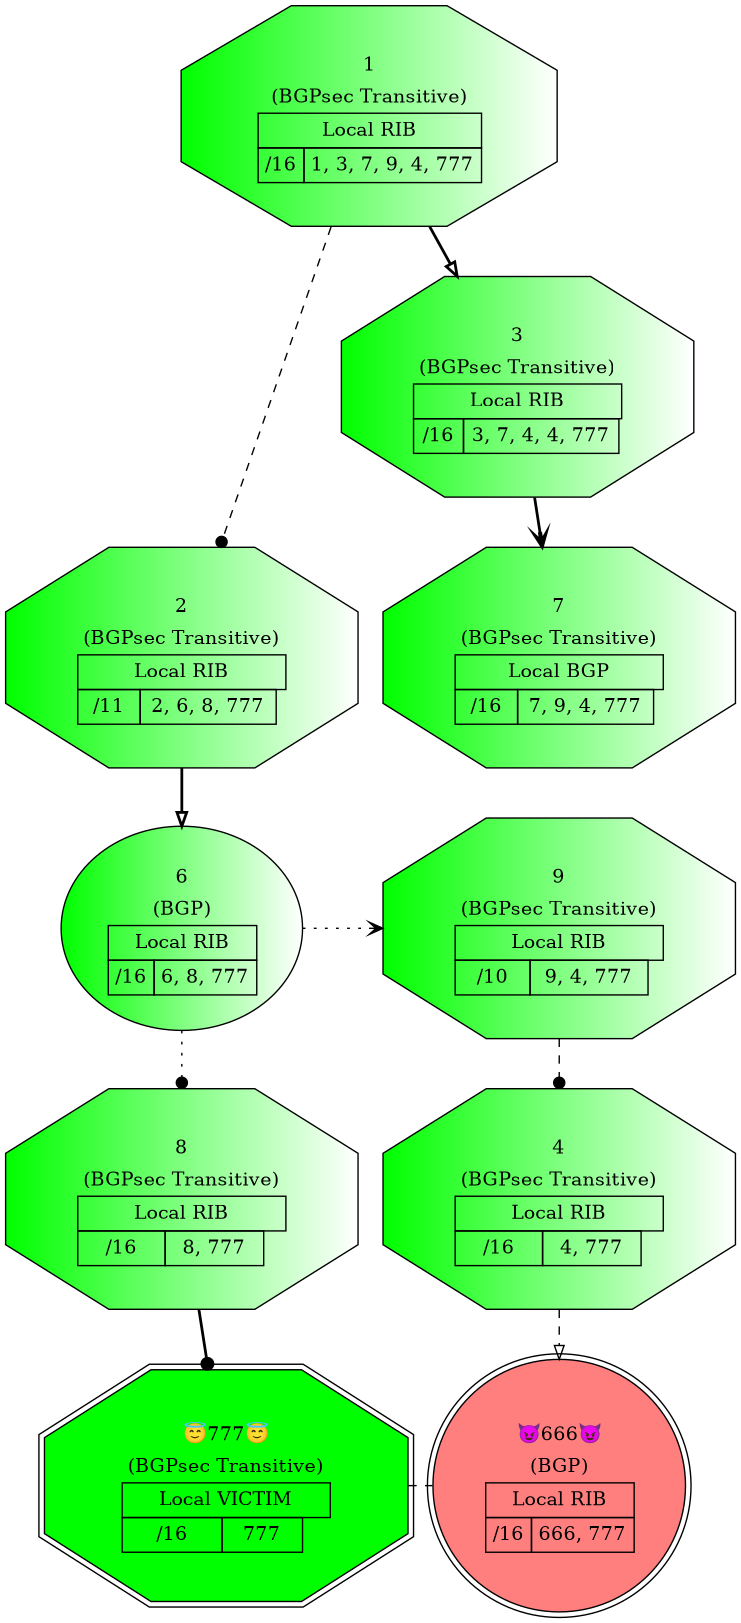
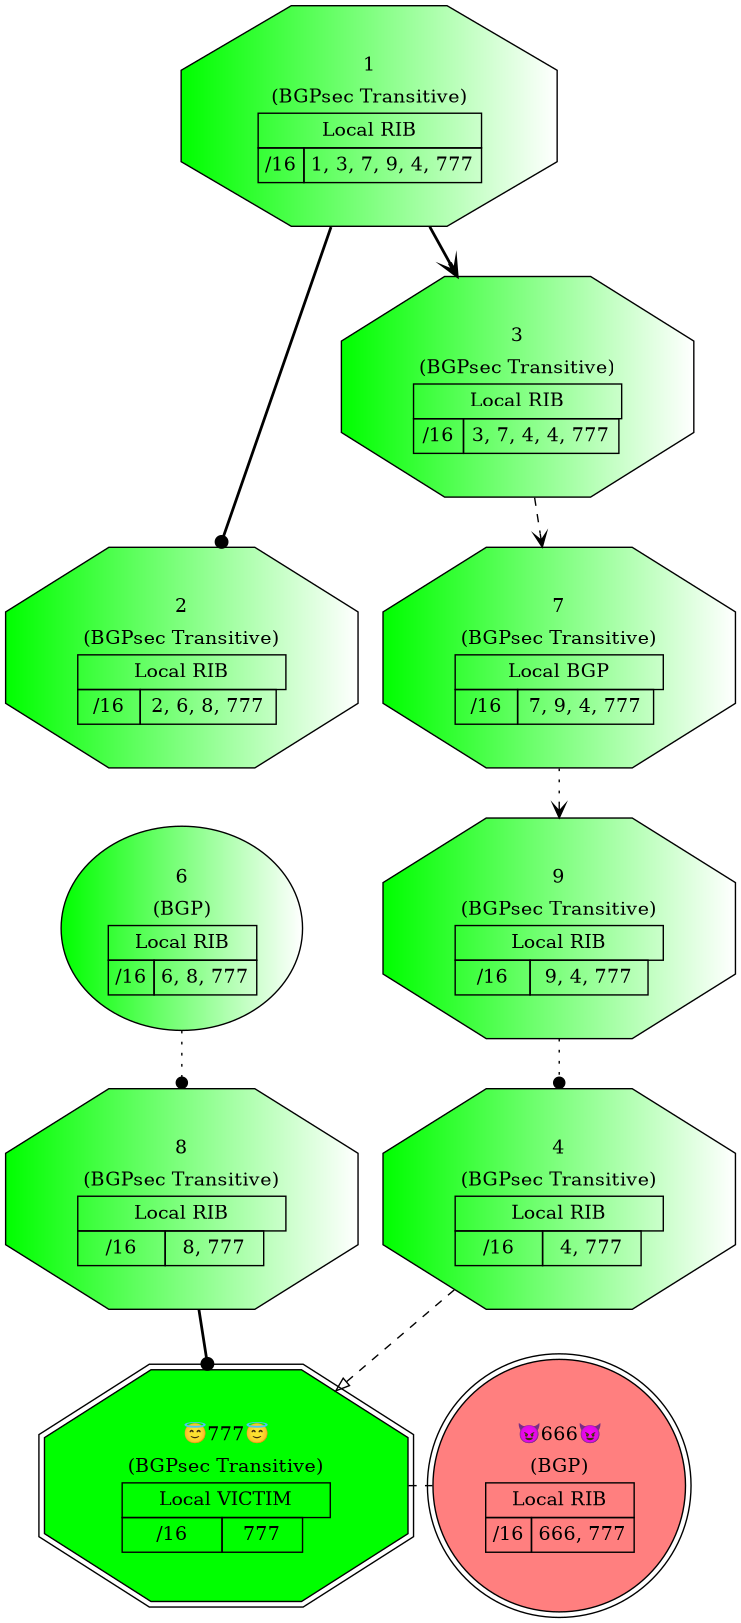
edge "1" -> "3": arrowhead onormal -> vee
edge "1" -> "2": style dashed -> bold
edge "3" -> "7": style bold -> dashed
node "2": text "/11" -> "/16"
edge "2" -> "6": removed
edge "6" -> "9": now "7" -> "9"
node "9": text "/10" -> "/16"
edge "9" -> "4": style dashed -> dotted
edge "4" -> "😈666😈": now "4" -> "😇777😇"
